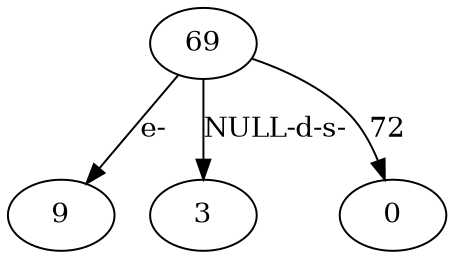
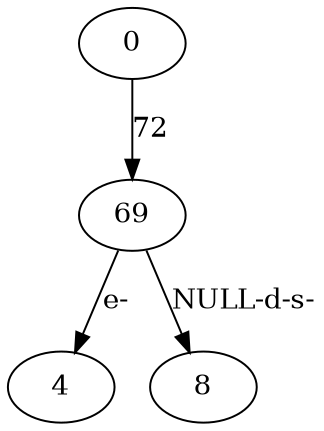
edge "69" -> "0": reversed
node "9": label "9" -> "4"
node "3": label "3" -> "8"
